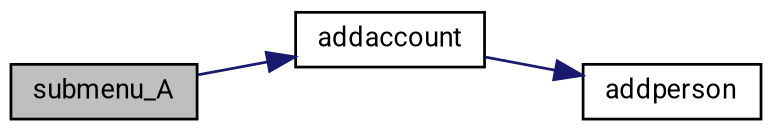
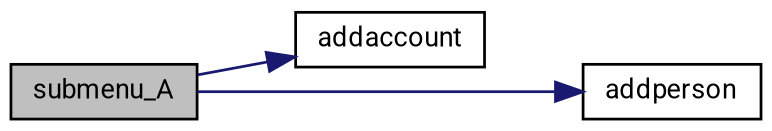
edge "addaccount" -> "addperson": now "submenu_A" -> "addperson"
